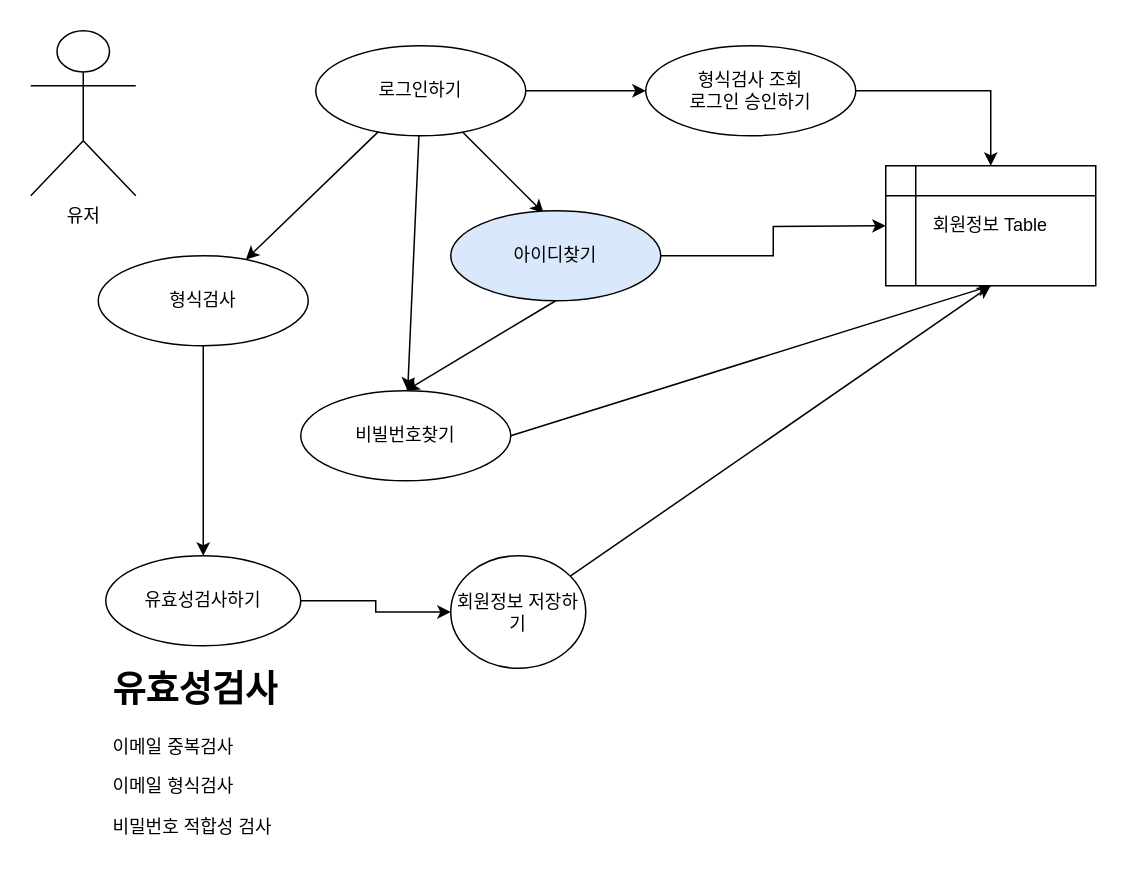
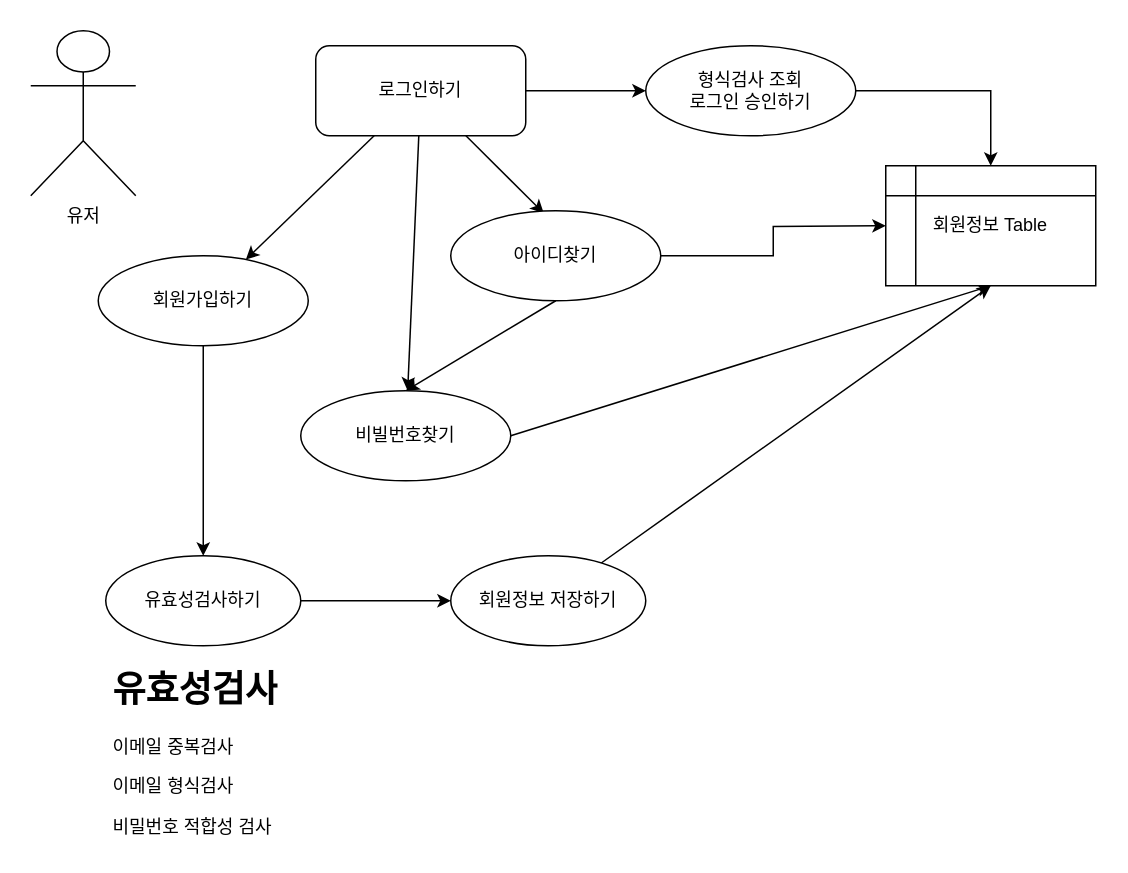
node "로그인하기": shape ellipse -> rounded rectangle
node "아이디찾기": fillcolor #dae8fc -> #ffffff
node "형식검사": label "형식검사" -> "회원가입하기"
node "회원정보 저장하기": size 135x113 -> 195x90
